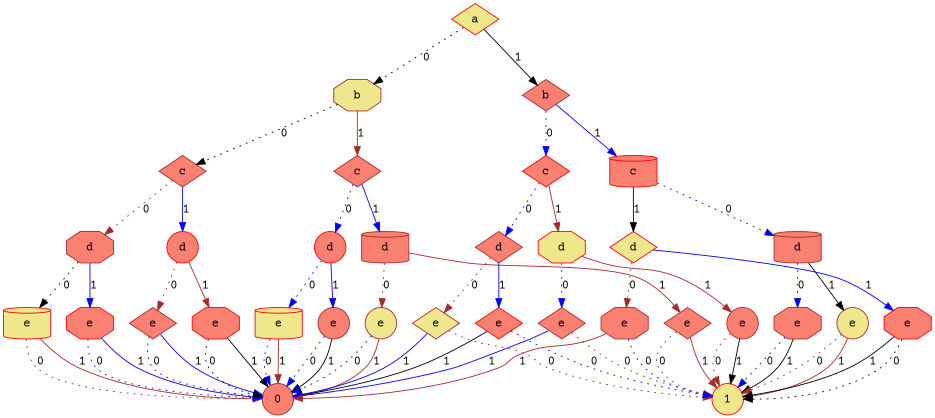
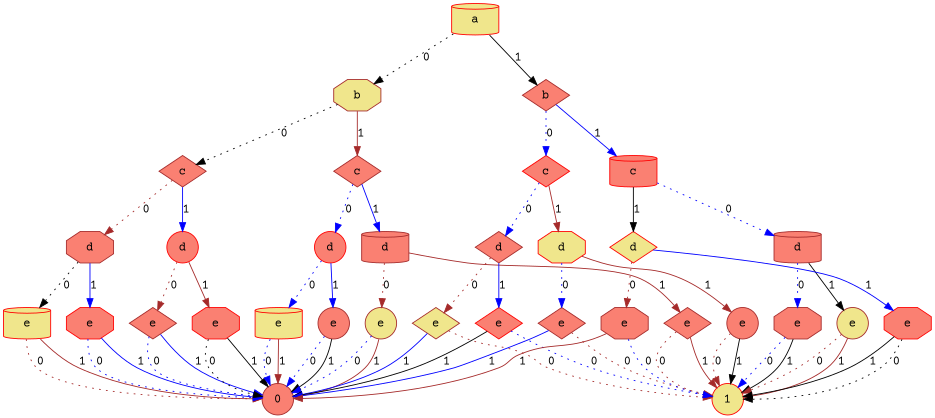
node "a": shape diamond -> cylinder
